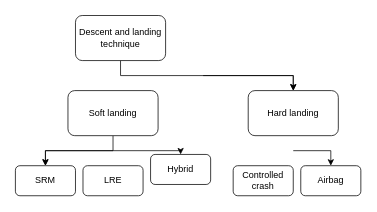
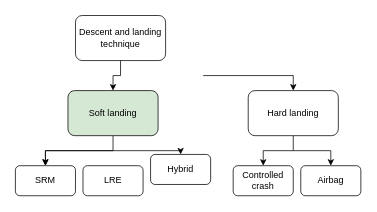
edge "Descent and landing technique" -> "Hard landing": now "Descent and landing technique" -> "Soft landing"
node "Soft landing": fillcolor #ffffff -> #d5e8d4
edge "Hard landing" -> "Controlled crash": added
